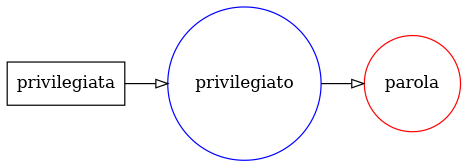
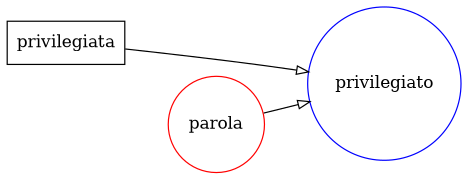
edge "privilegiato" -> "parola": reversed
